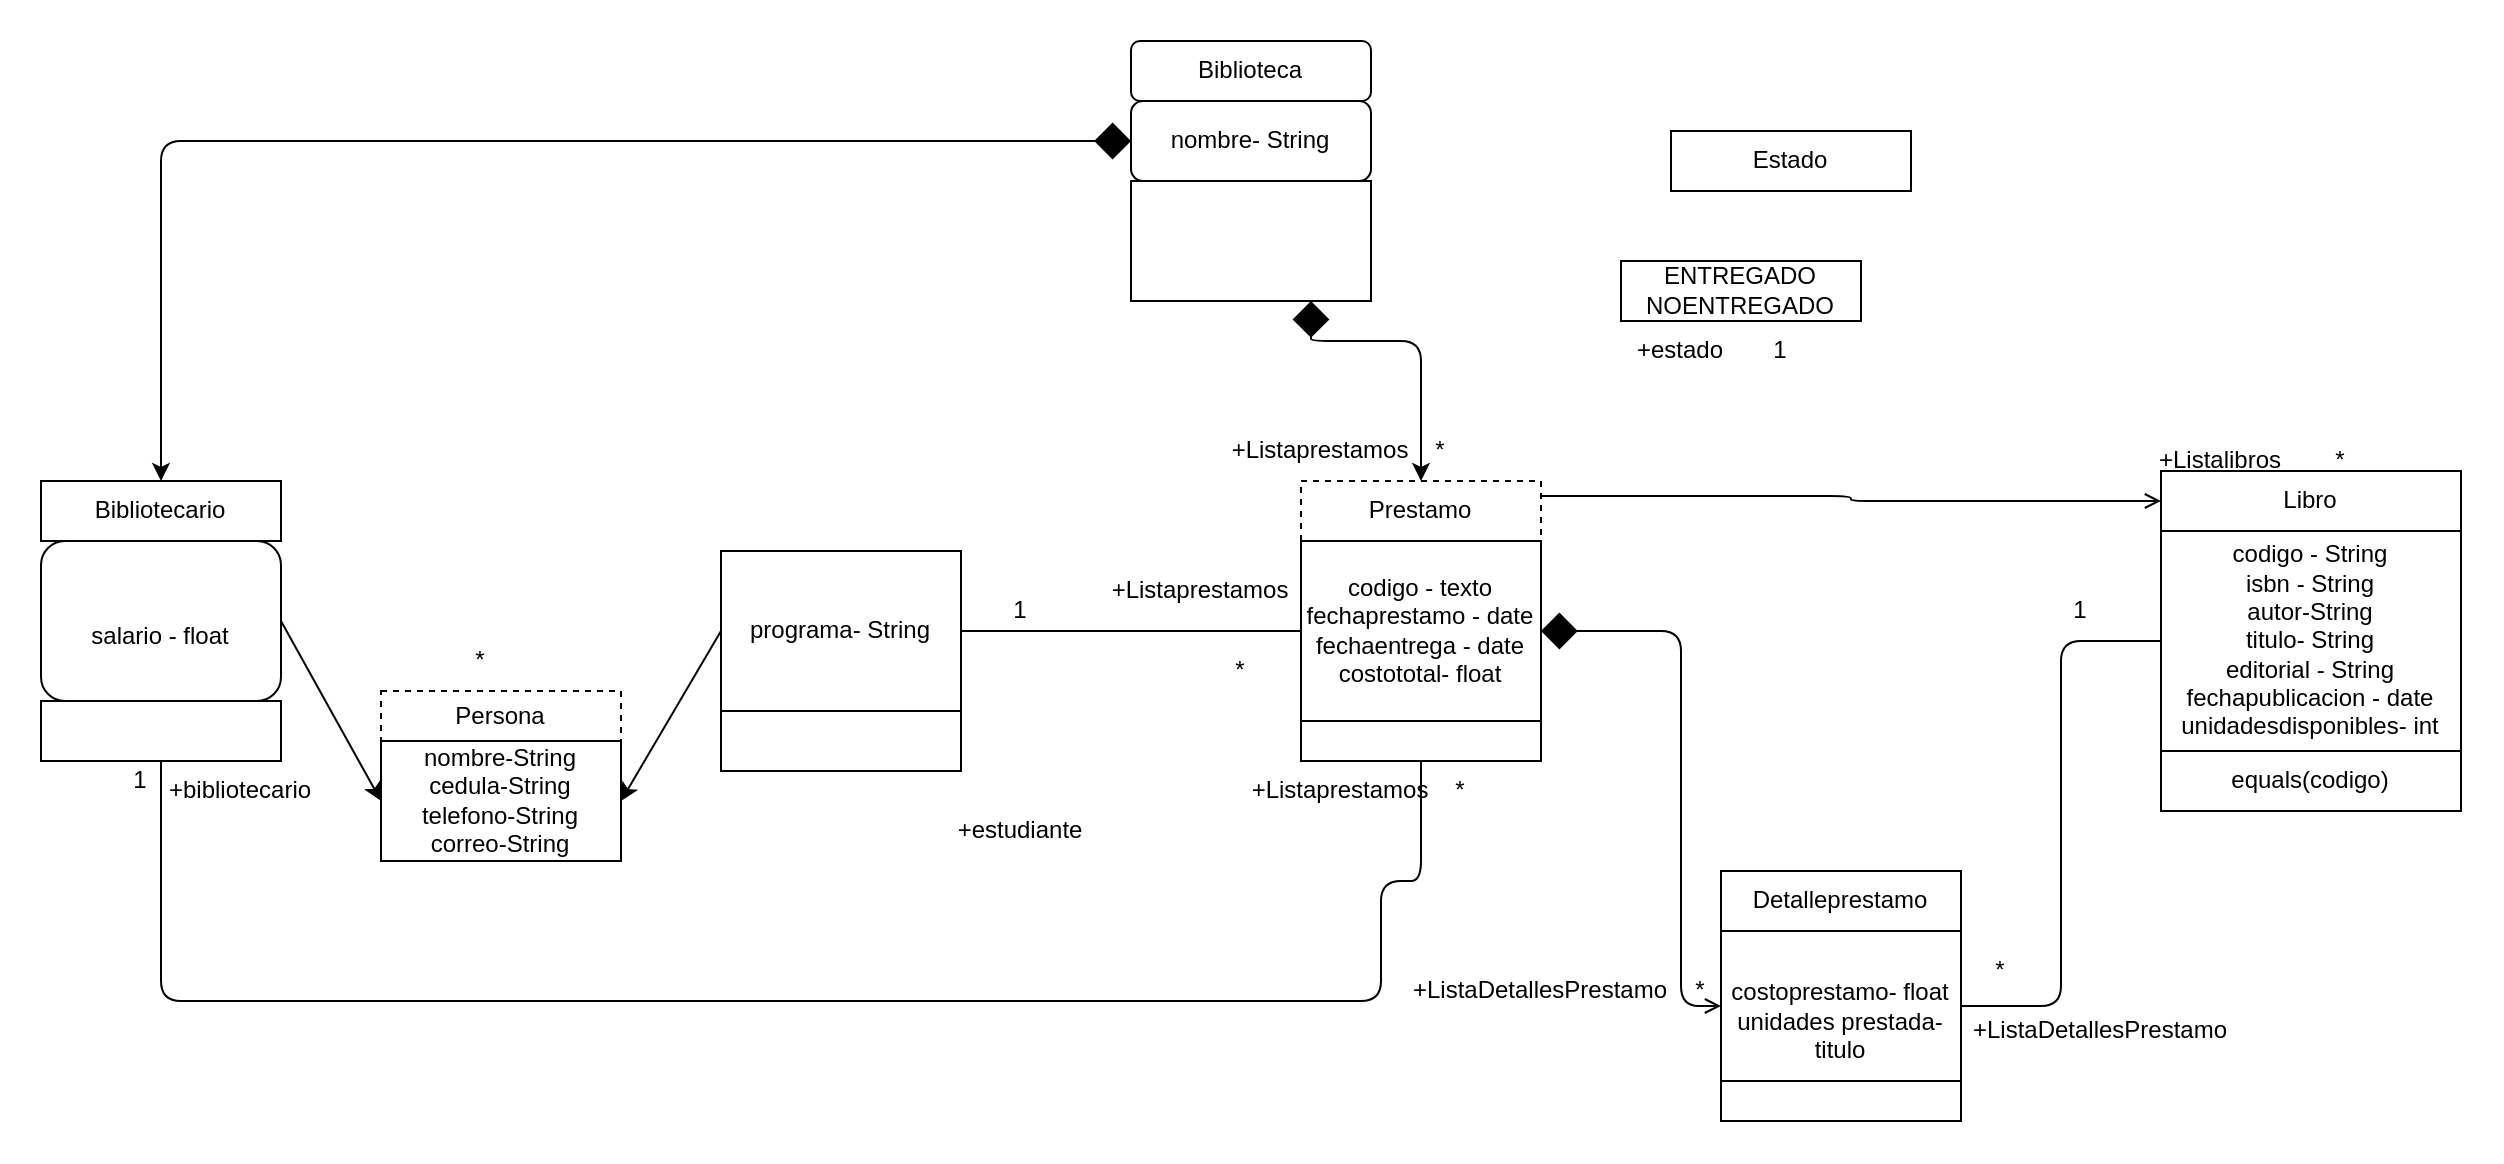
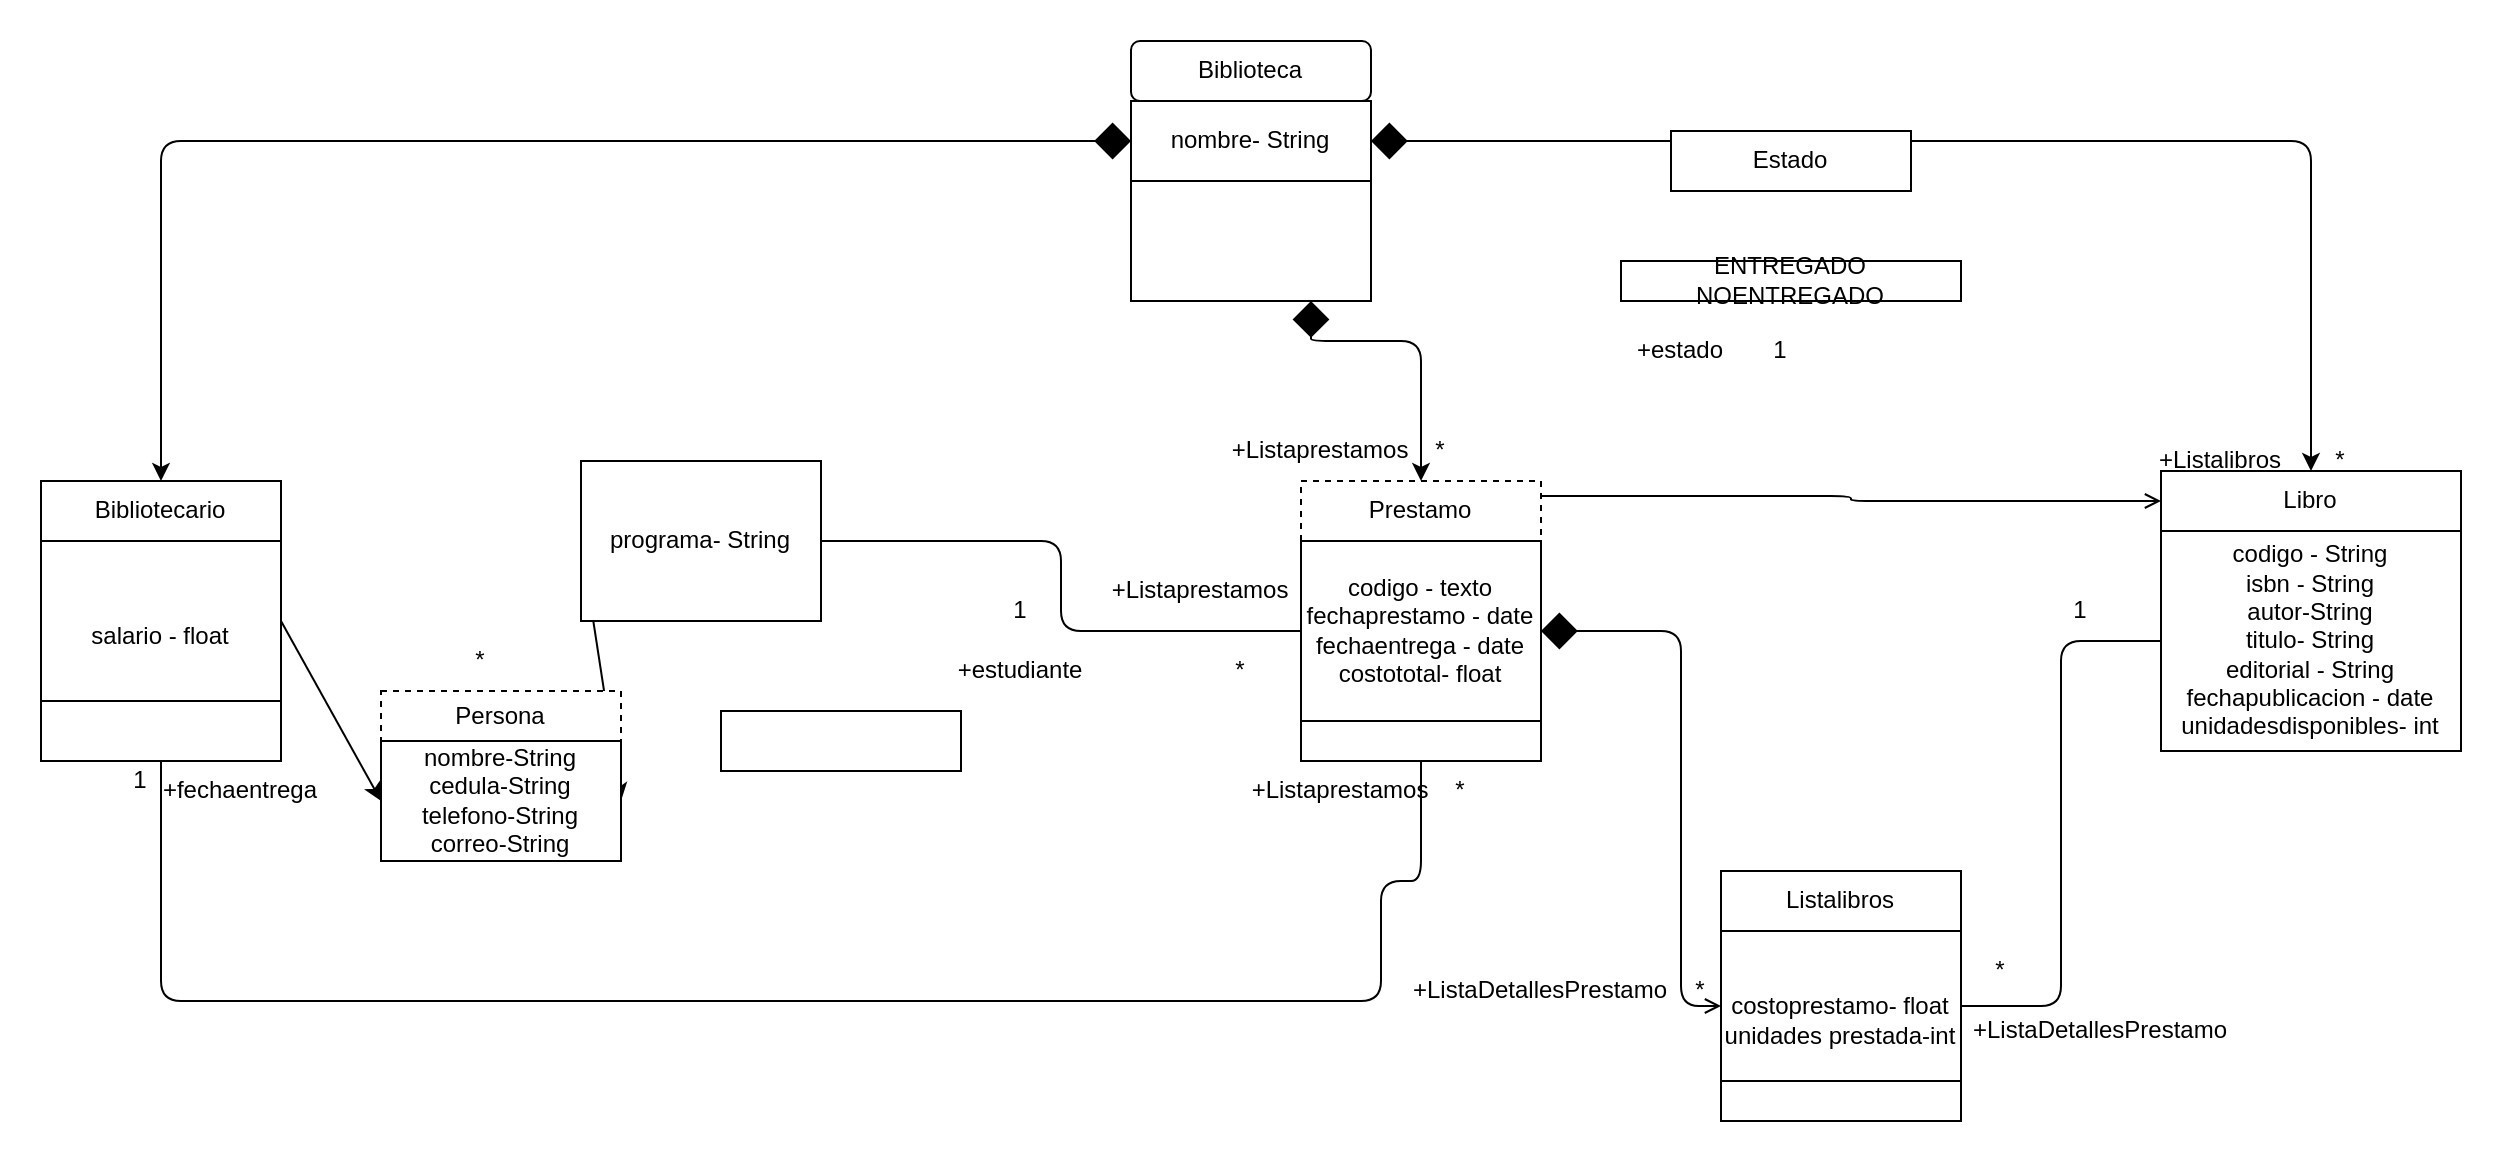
node "nombre- String": shape rounded rectangle -> rectangle
edge "nombre- String" -- "Libro": added
node "ENTREGADO NOENTREGADO": size 240x60 -> 340x40
node "salario - float": shape rounded rectangle -> rectangle
node "programa- String": moved (841, 631) -> (701, 541)
node "equals(codigo)": removed
node "+bibliotecario": label "+bibliotecario" -> "+fechaentrega"
node "+estudiante": moved (1021, 831) -> (1021, 671)
node "Detalleprestamo": label "Detalleprestamo" -> "Listalibros"
node "costoprestamo- float unidades prestada-titulo": label "costoprestamo- float unidades prestada-titulo" -> "costoprestamo- float unidades prestada-int"
